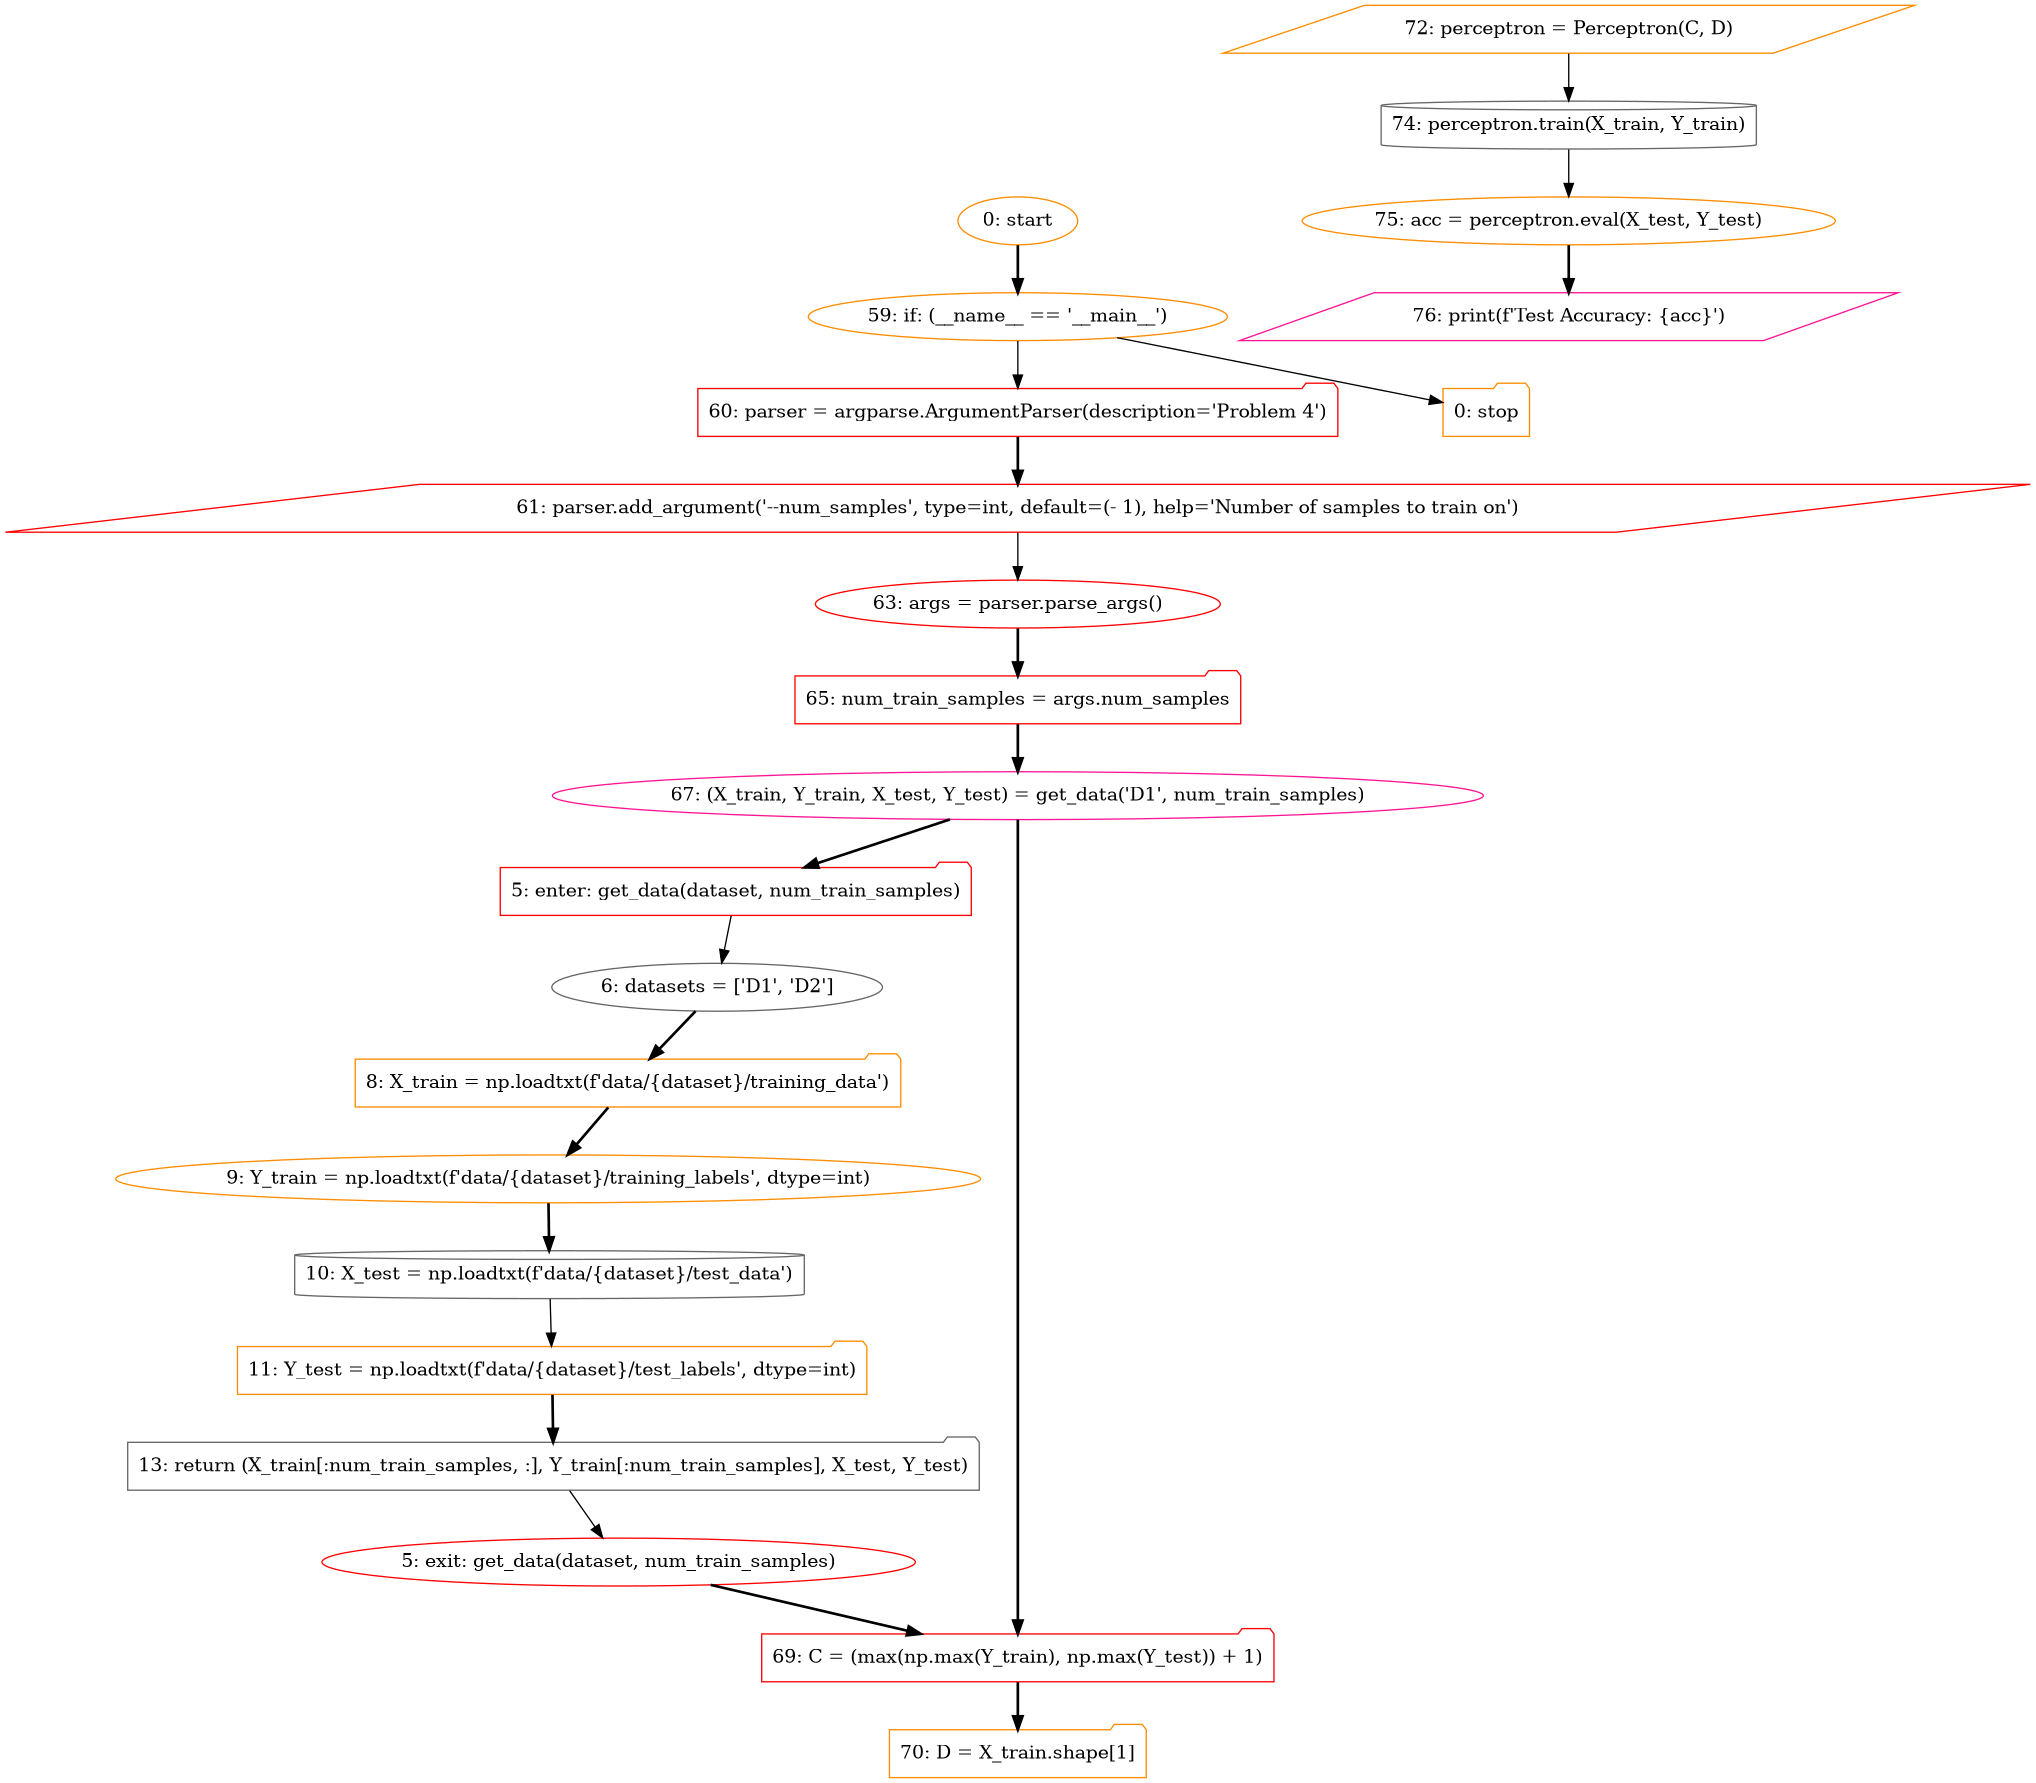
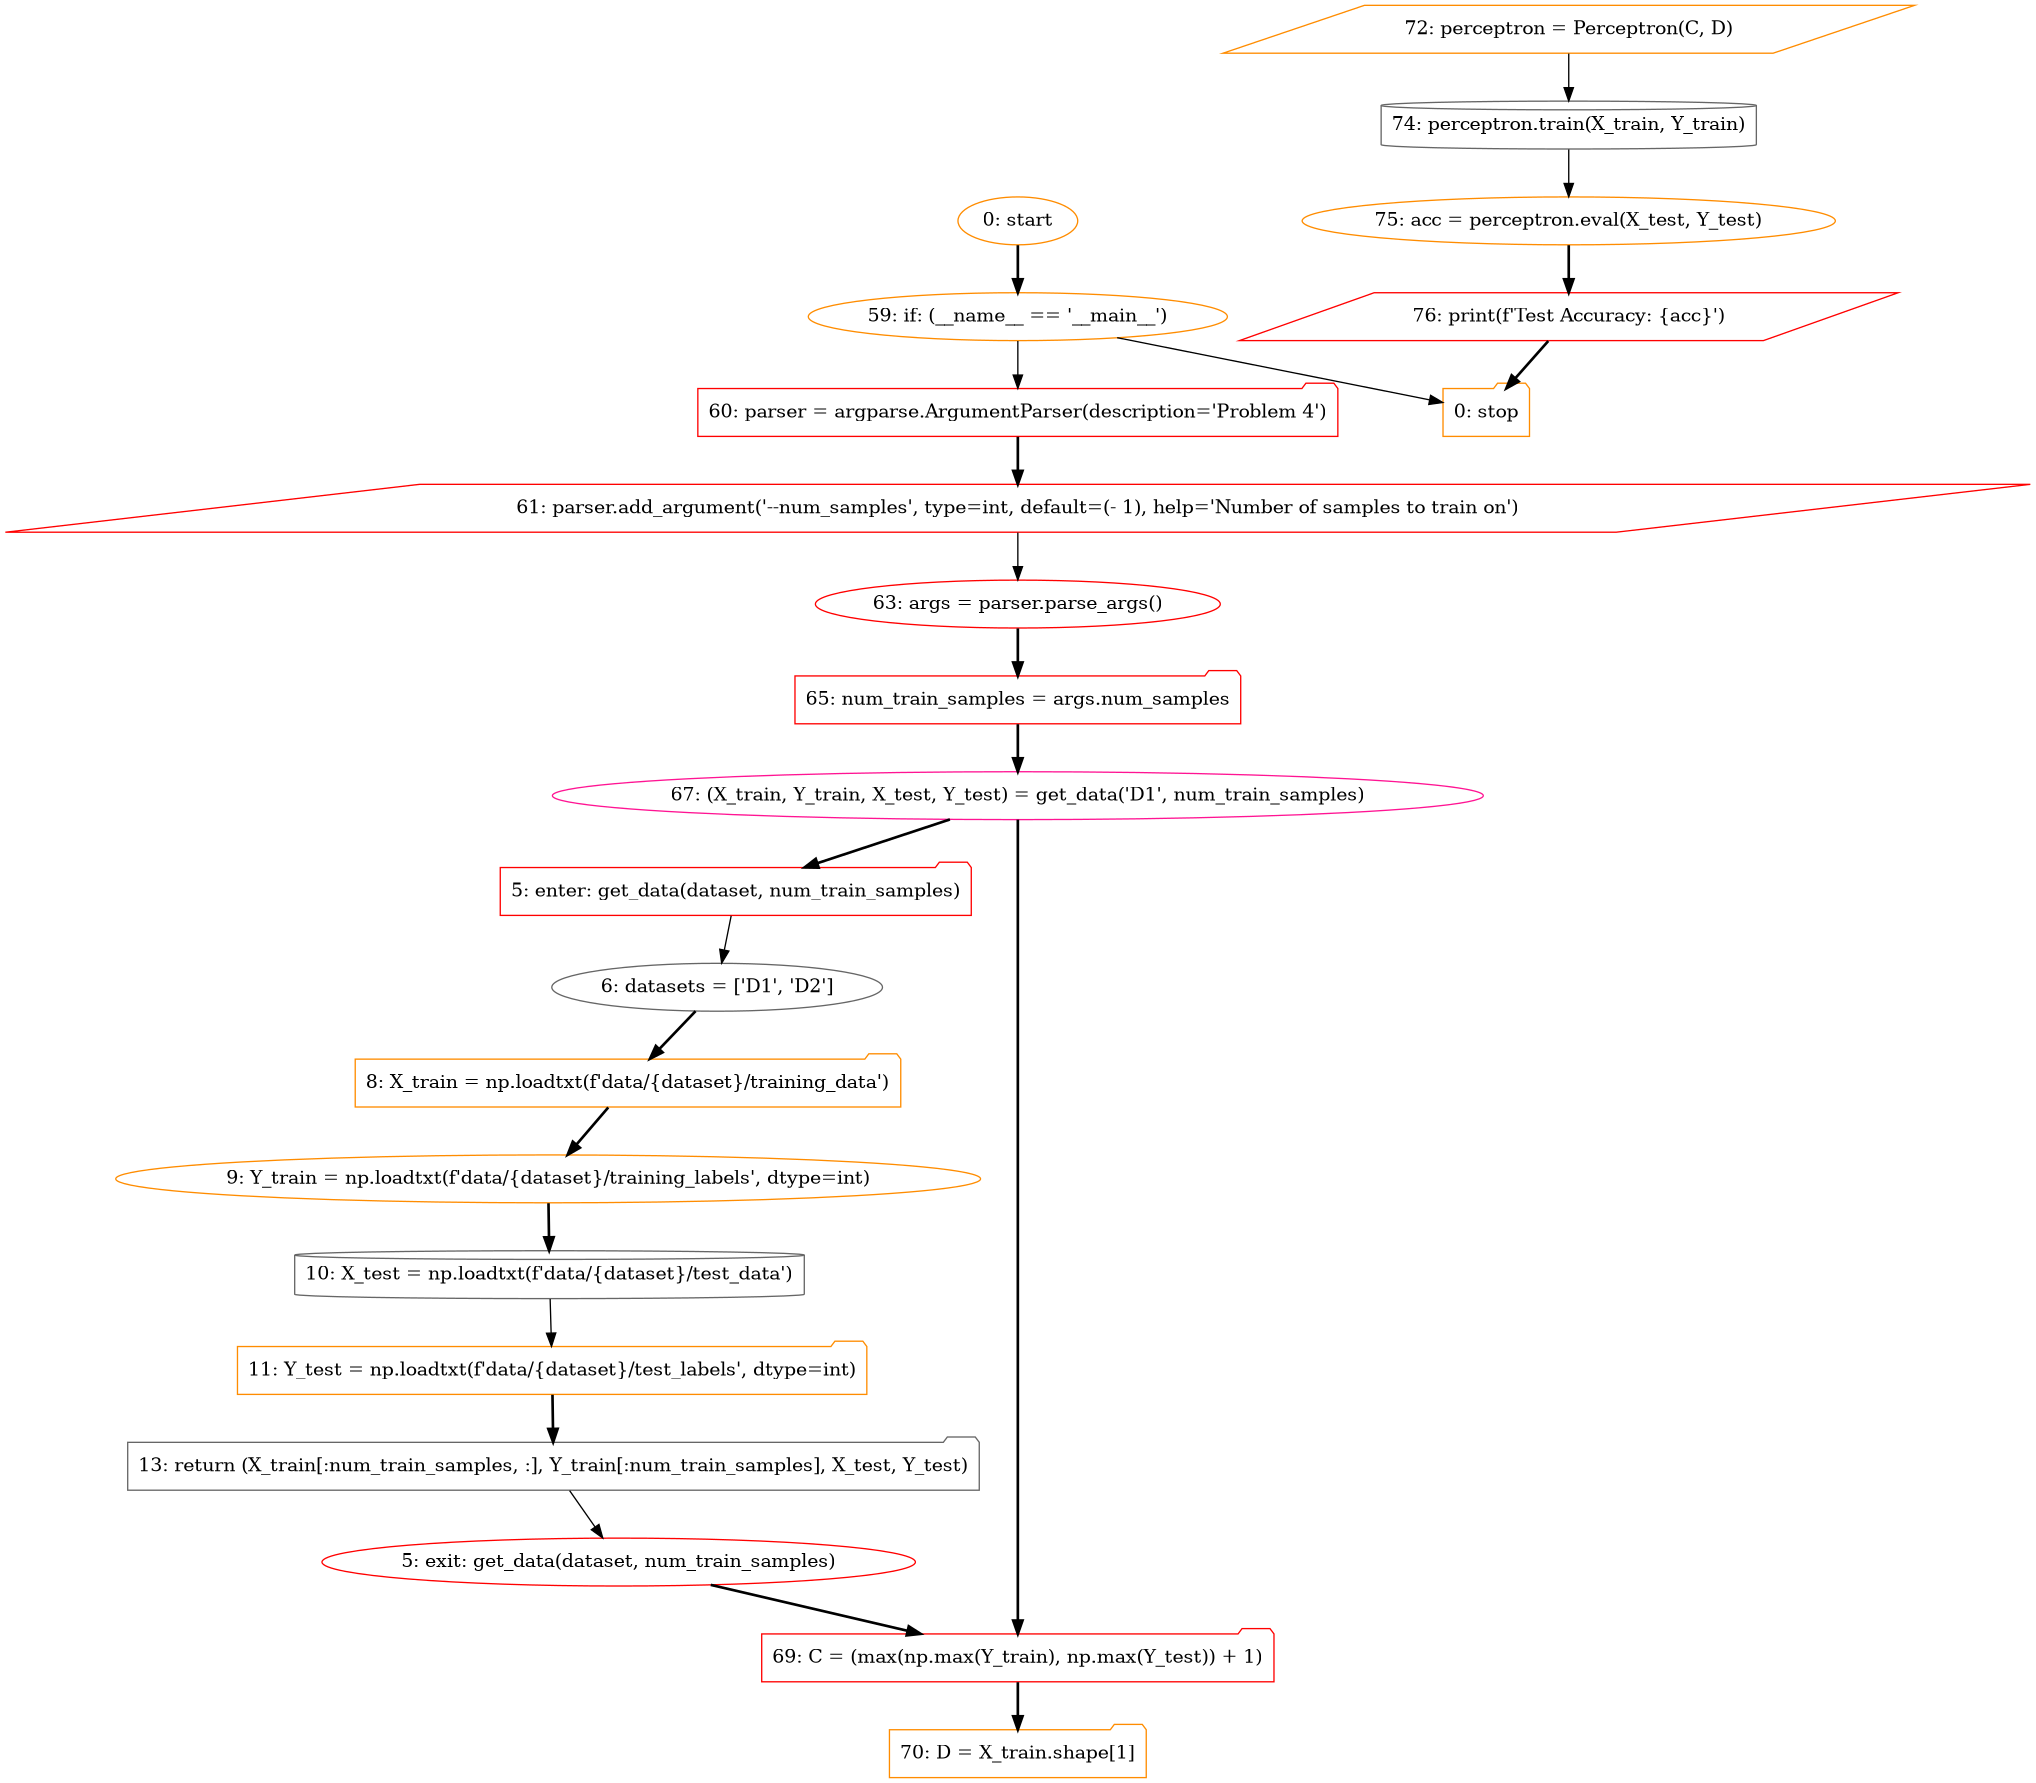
node "76: print(f'Test Accuracy: {acc}')": color deeppink -> red
edge "76: print(f'Test Accuracy: {acc}')" -> "0: stop": added
